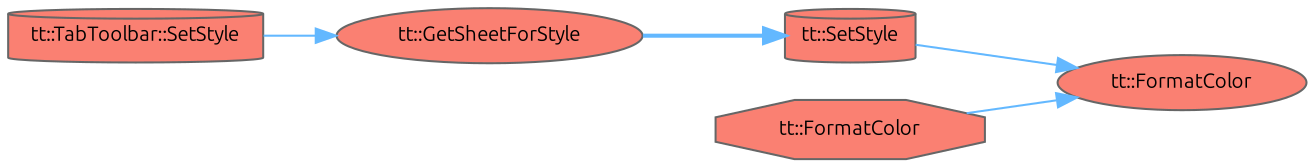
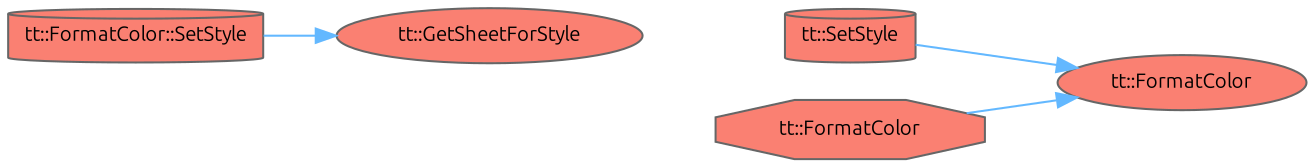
node "tt::TabToolbar::SetStyle": label "tt::TabToolbar::SetStyle" -> "tt::FormatColor::SetStyle"
edge "tt::GetSheetForStyle" -> "tt::SetStyle": removed
